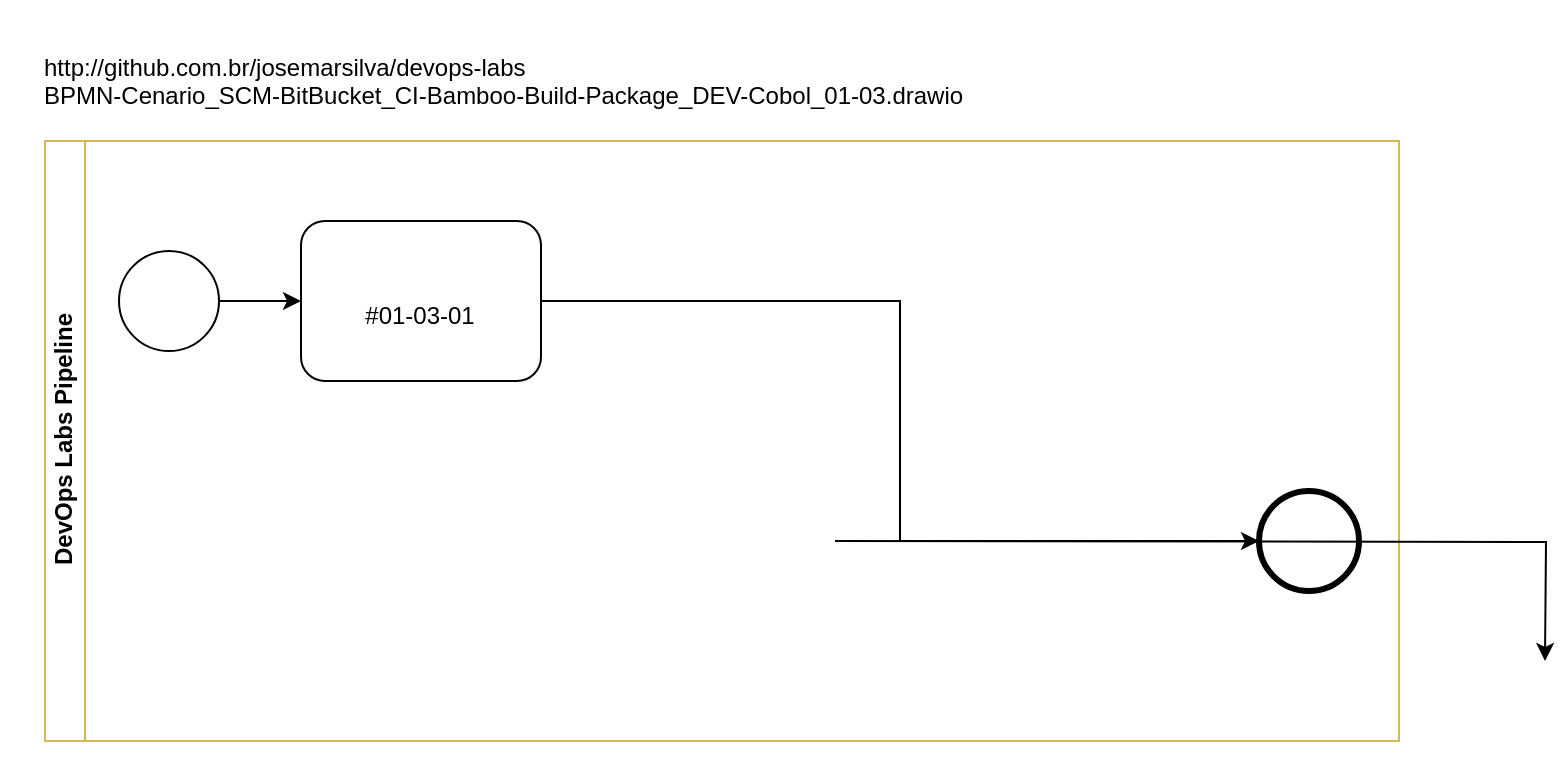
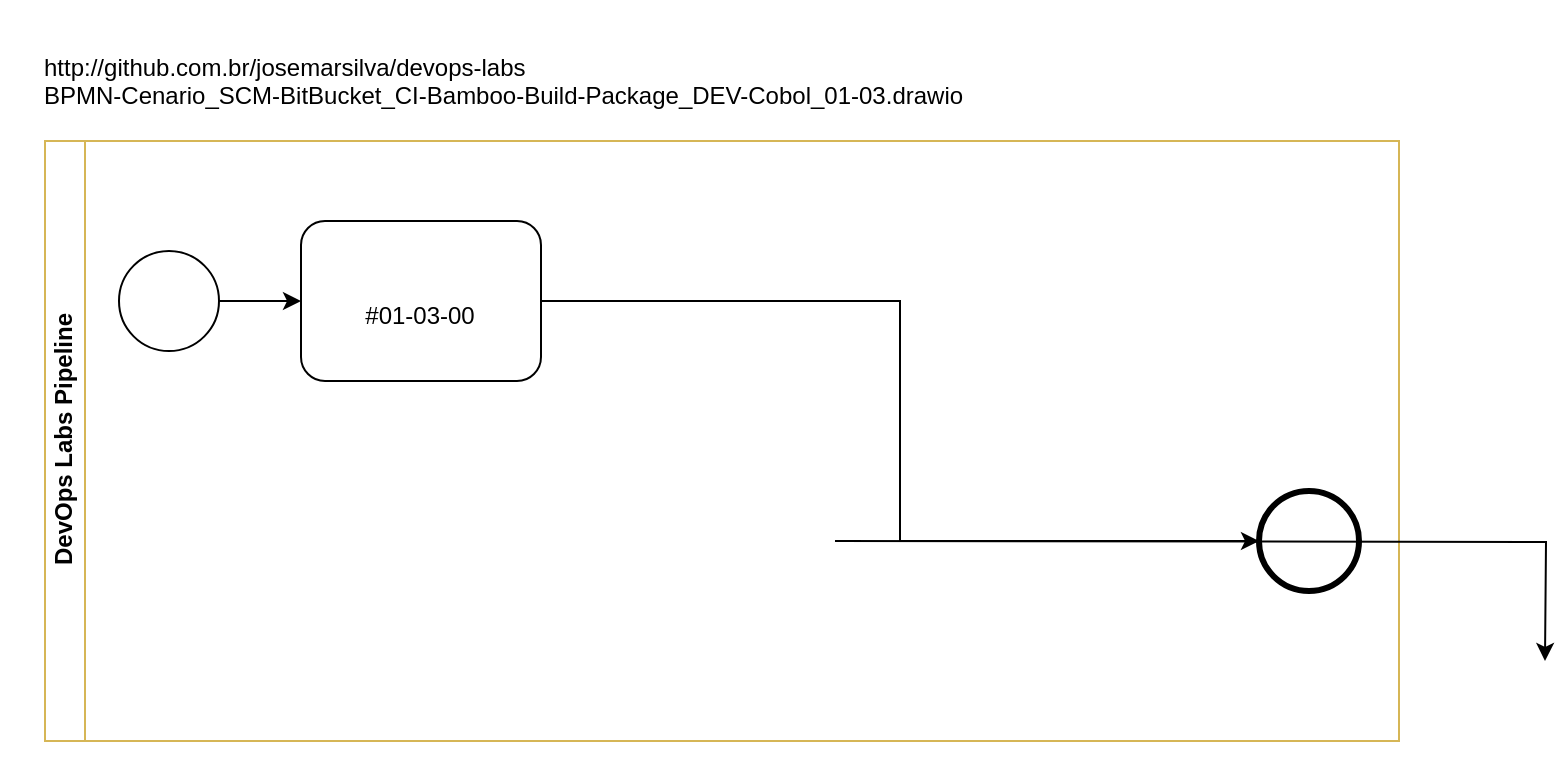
node "#01-03-01": label "#01-03-01" -> "#01-03-00"
